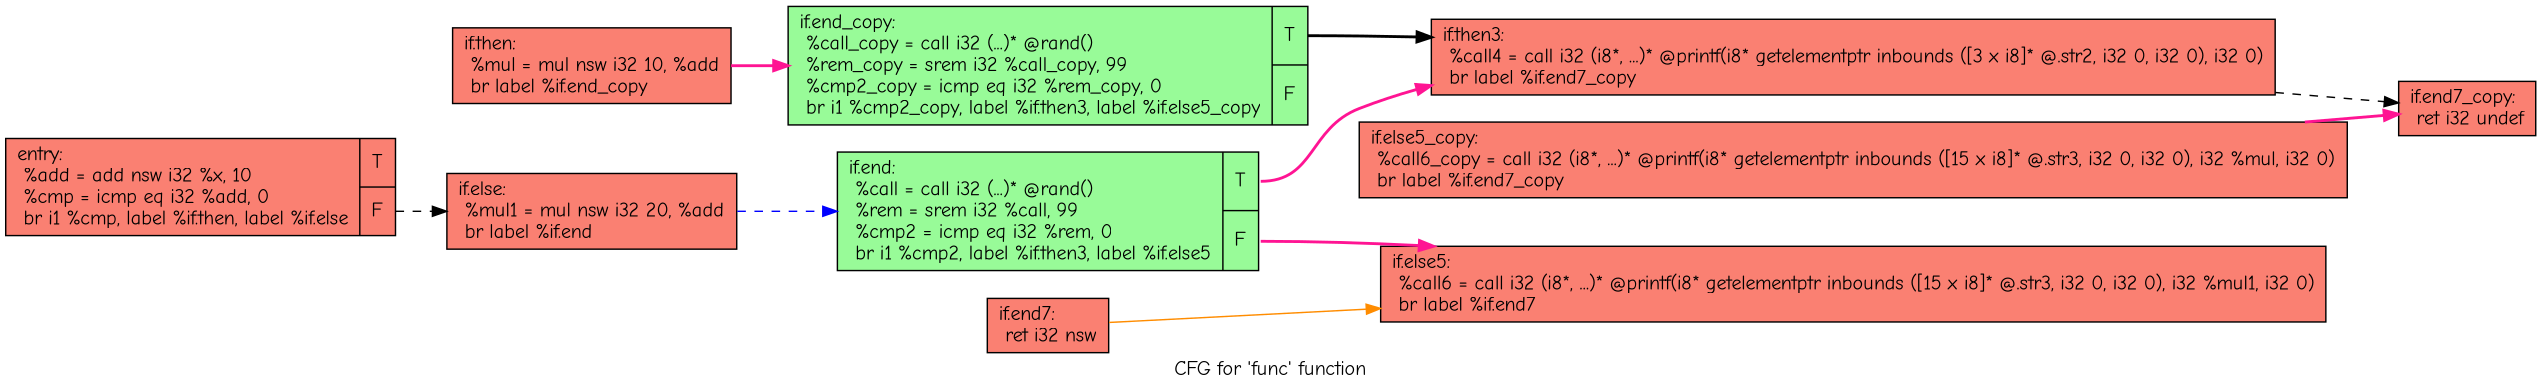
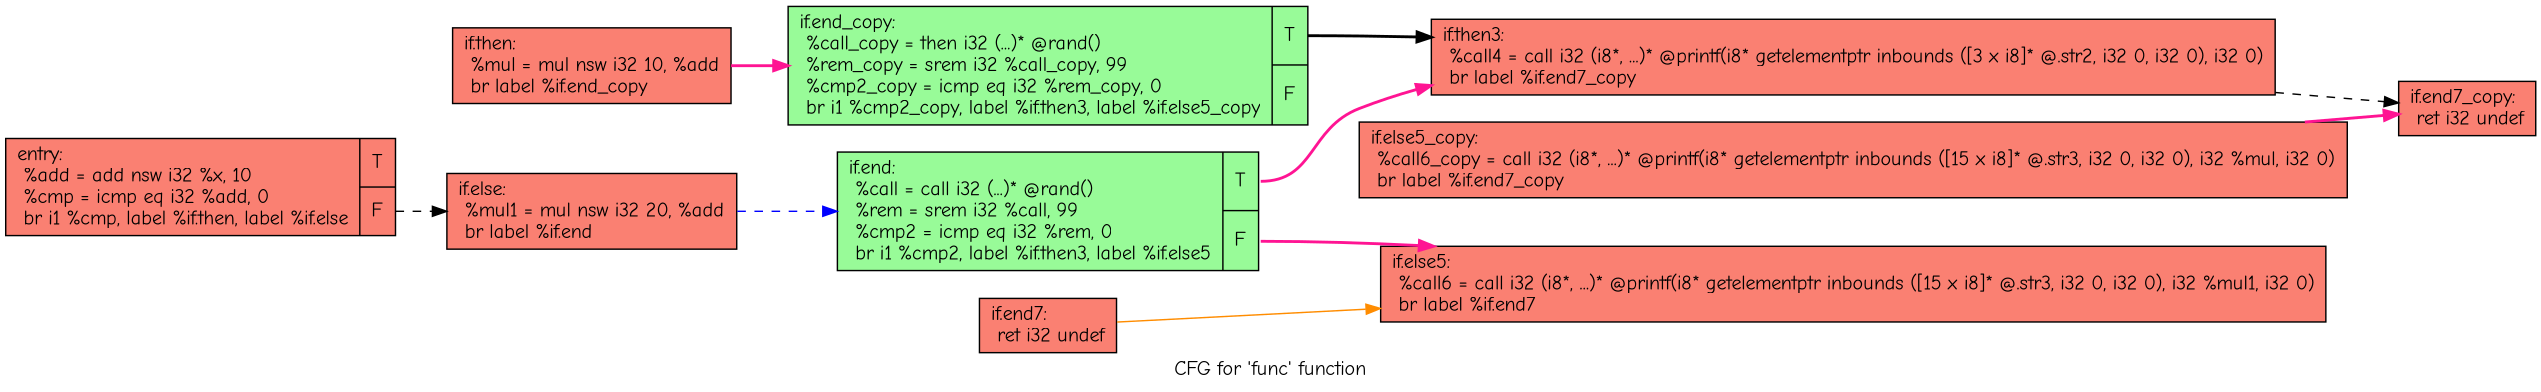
node "if.end_copy:": text "%call_copy = call i32 (...)* @rand()" -> "%call_copy = then i32 (...)* @rand()"
node "if.end7:": text "ret i32 nsw" -> "ret i32 undef"
